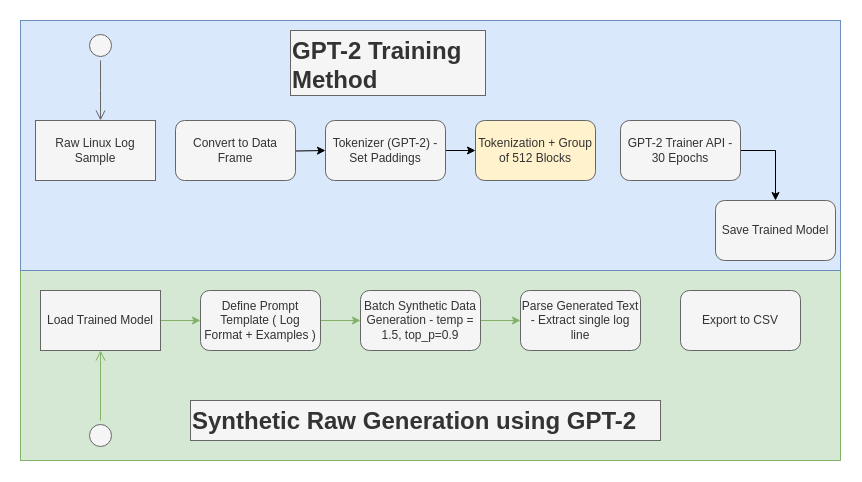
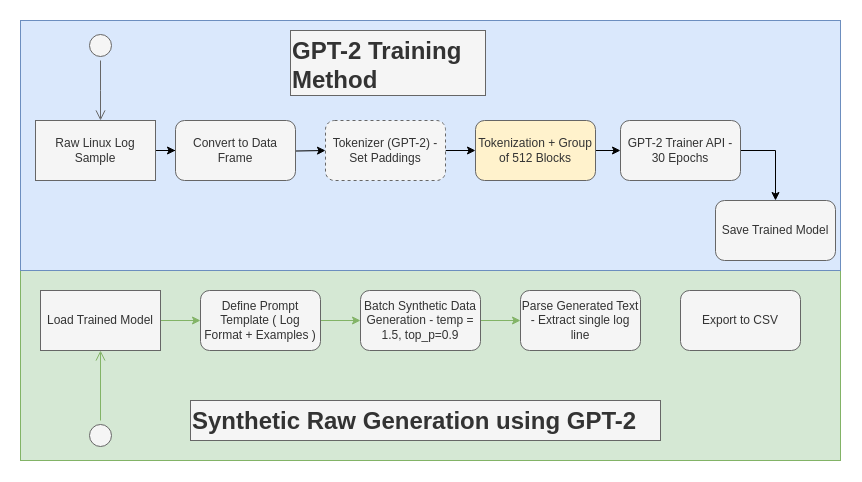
edge "Raw Linux Log Sample" -> "Convert to Data Frame": added
node "Tokenizer (GPT-2) - Set Paddings": style solid -> dashed
edge "Tokenization + Group of 512 Blocks" -> "GPT-2 Trainer API - 30 Epochs": added
